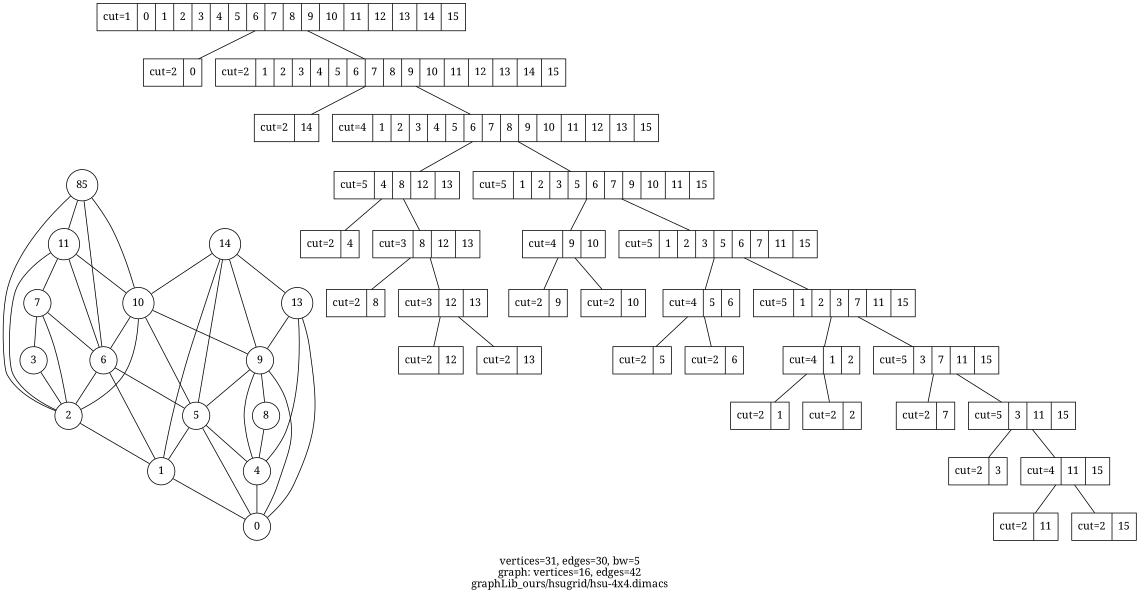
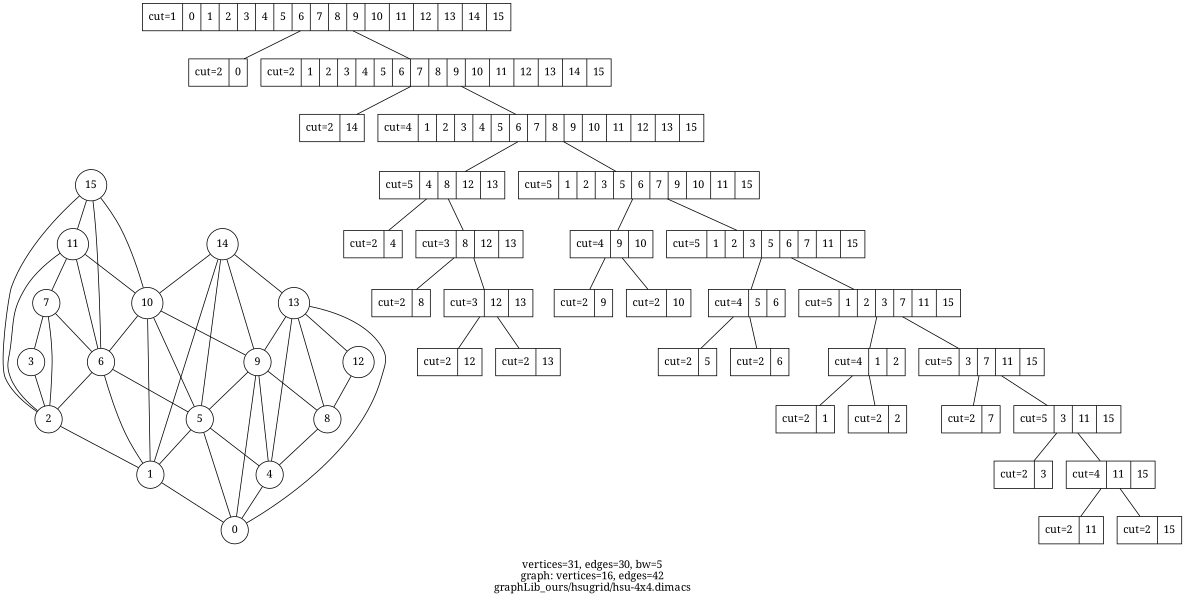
node "85": label "85" -> "15"
edge "13" -- "8": added
node "12": added
edge "10" -- "2": now "10" -- "1"
